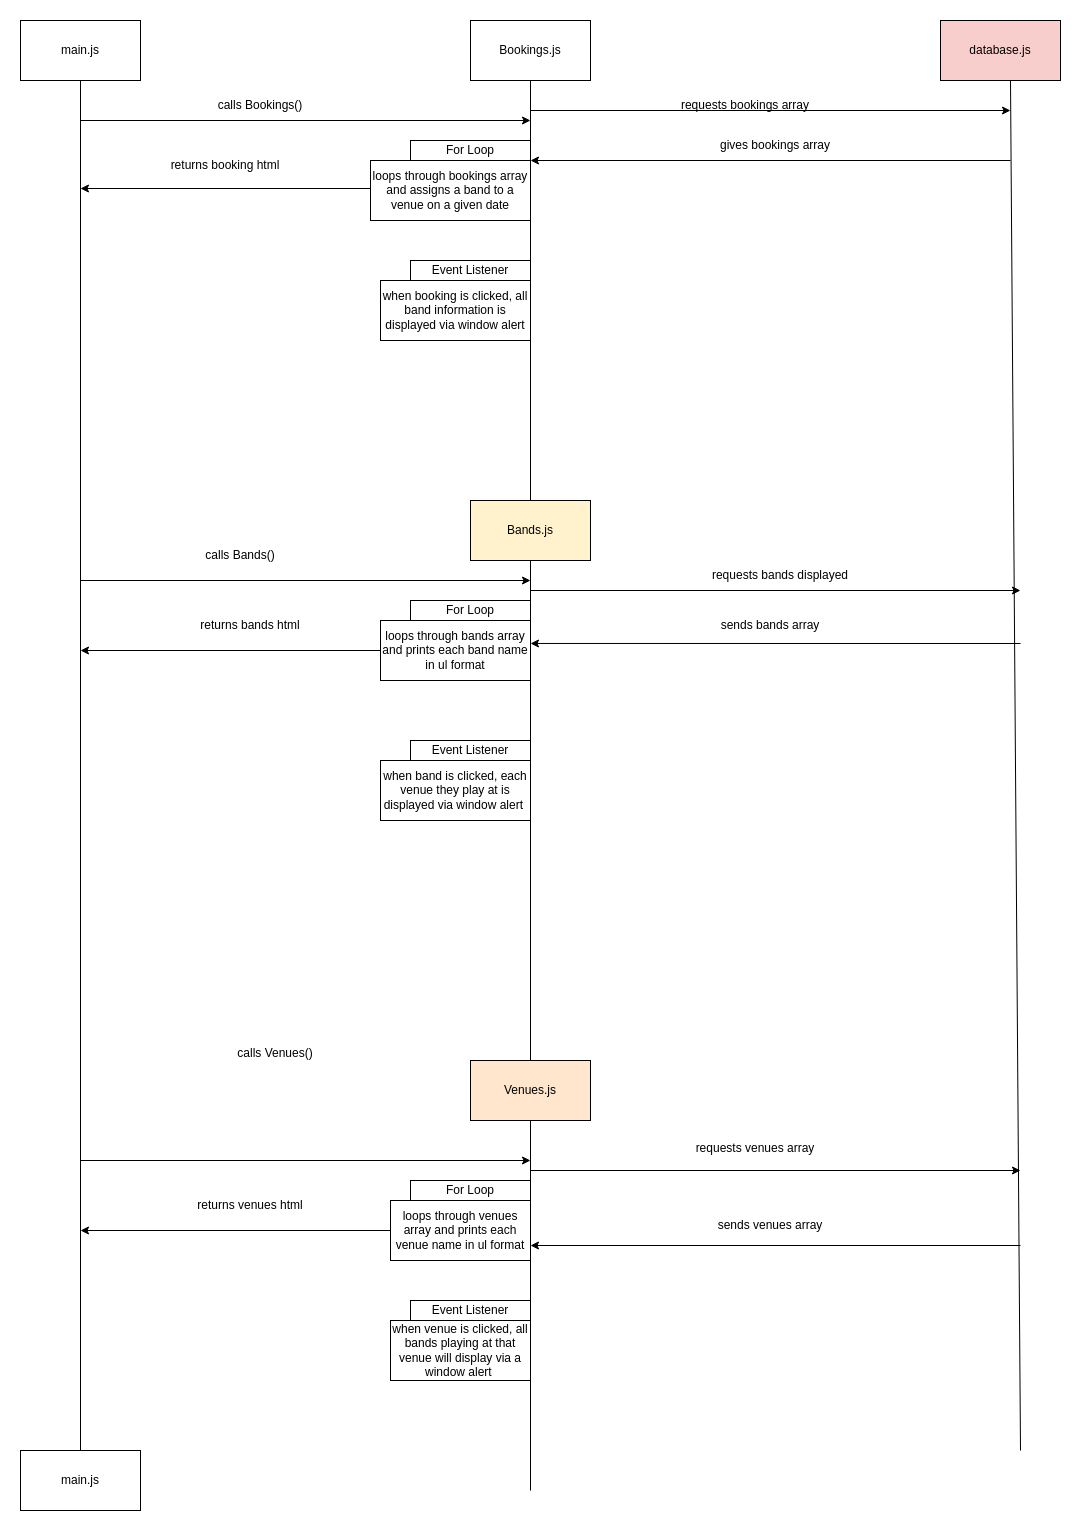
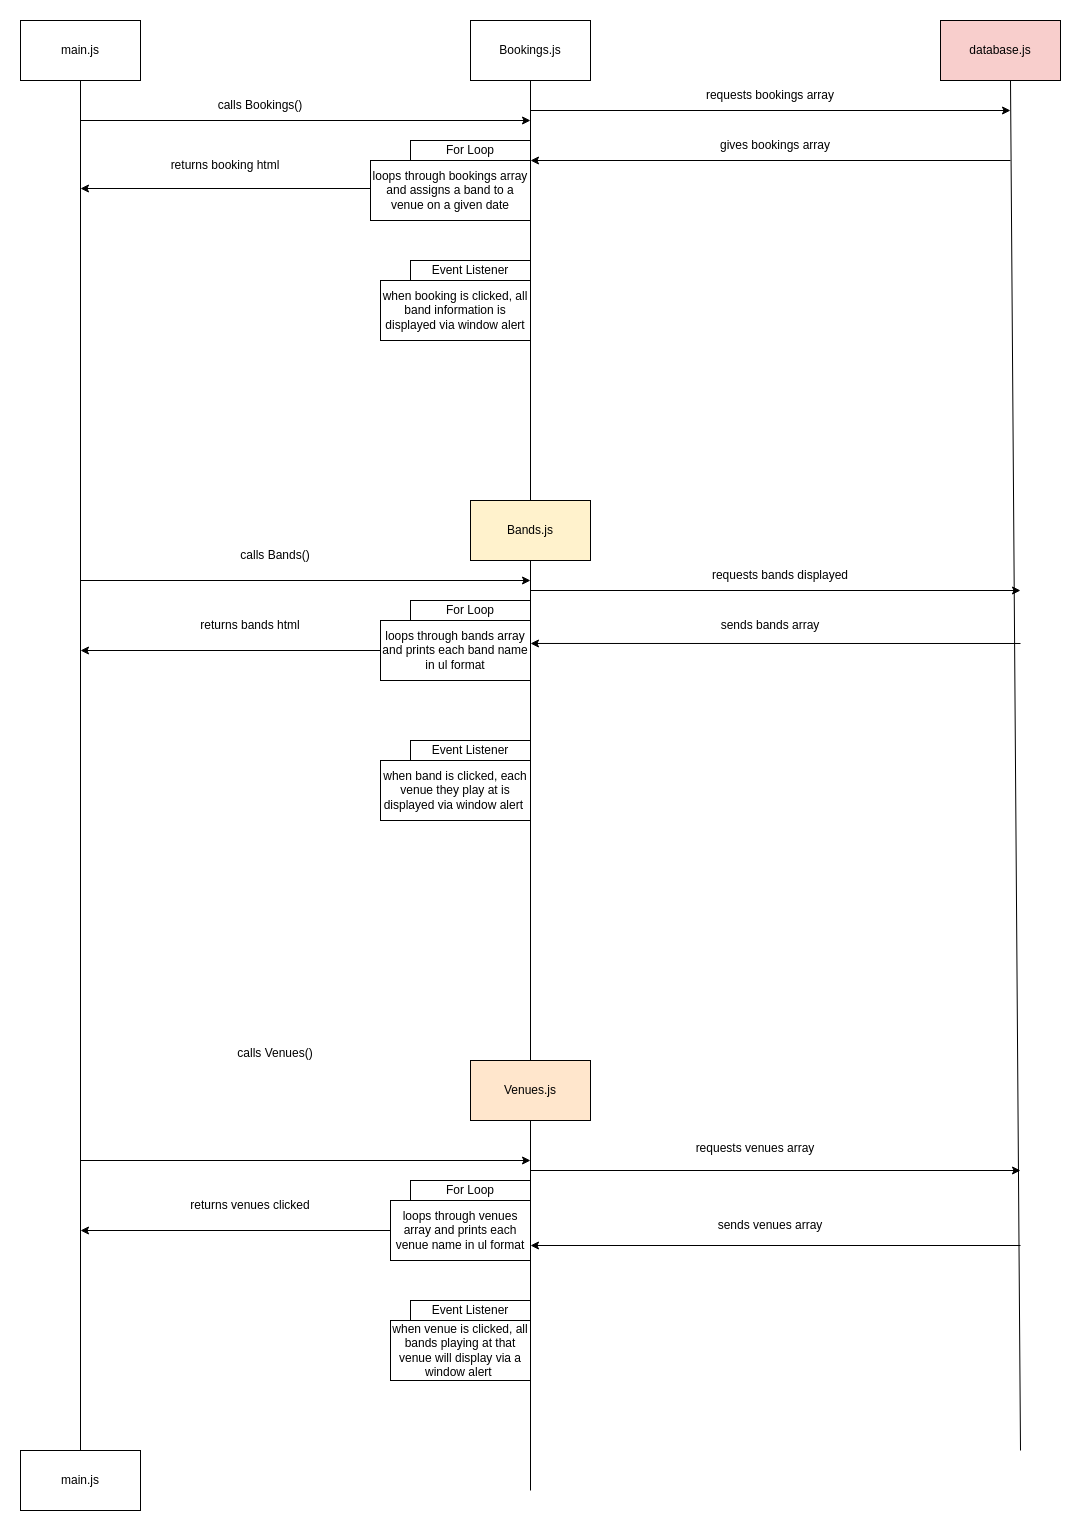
node "requests bookings array": moved (746, 106) -> (771, 96)
node "calls Bands()": moved (241, 556) -> (276, 556)
node "returns venues html": label "returns venues html" -> "returns venues clicked"
